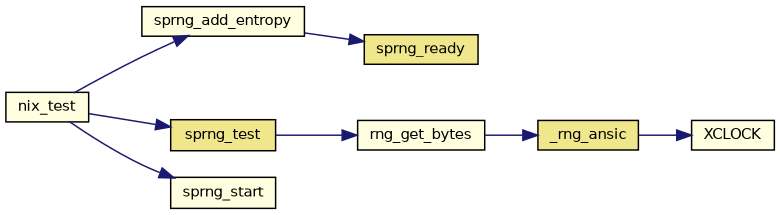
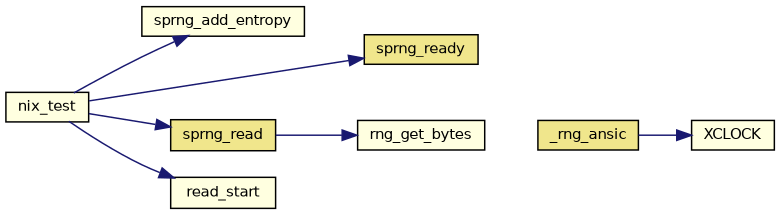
edge "sprng_add_entropy" -> "sprng_ready": now "nix_test" -> "sprng_ready"
node "sprng_test": label "sprng_test" -> "sprng_read"
edge "rng_get_bytes" -> "_rng_ansic": removed
node "sprng_start": label "sprng_start" -> "read_start"
